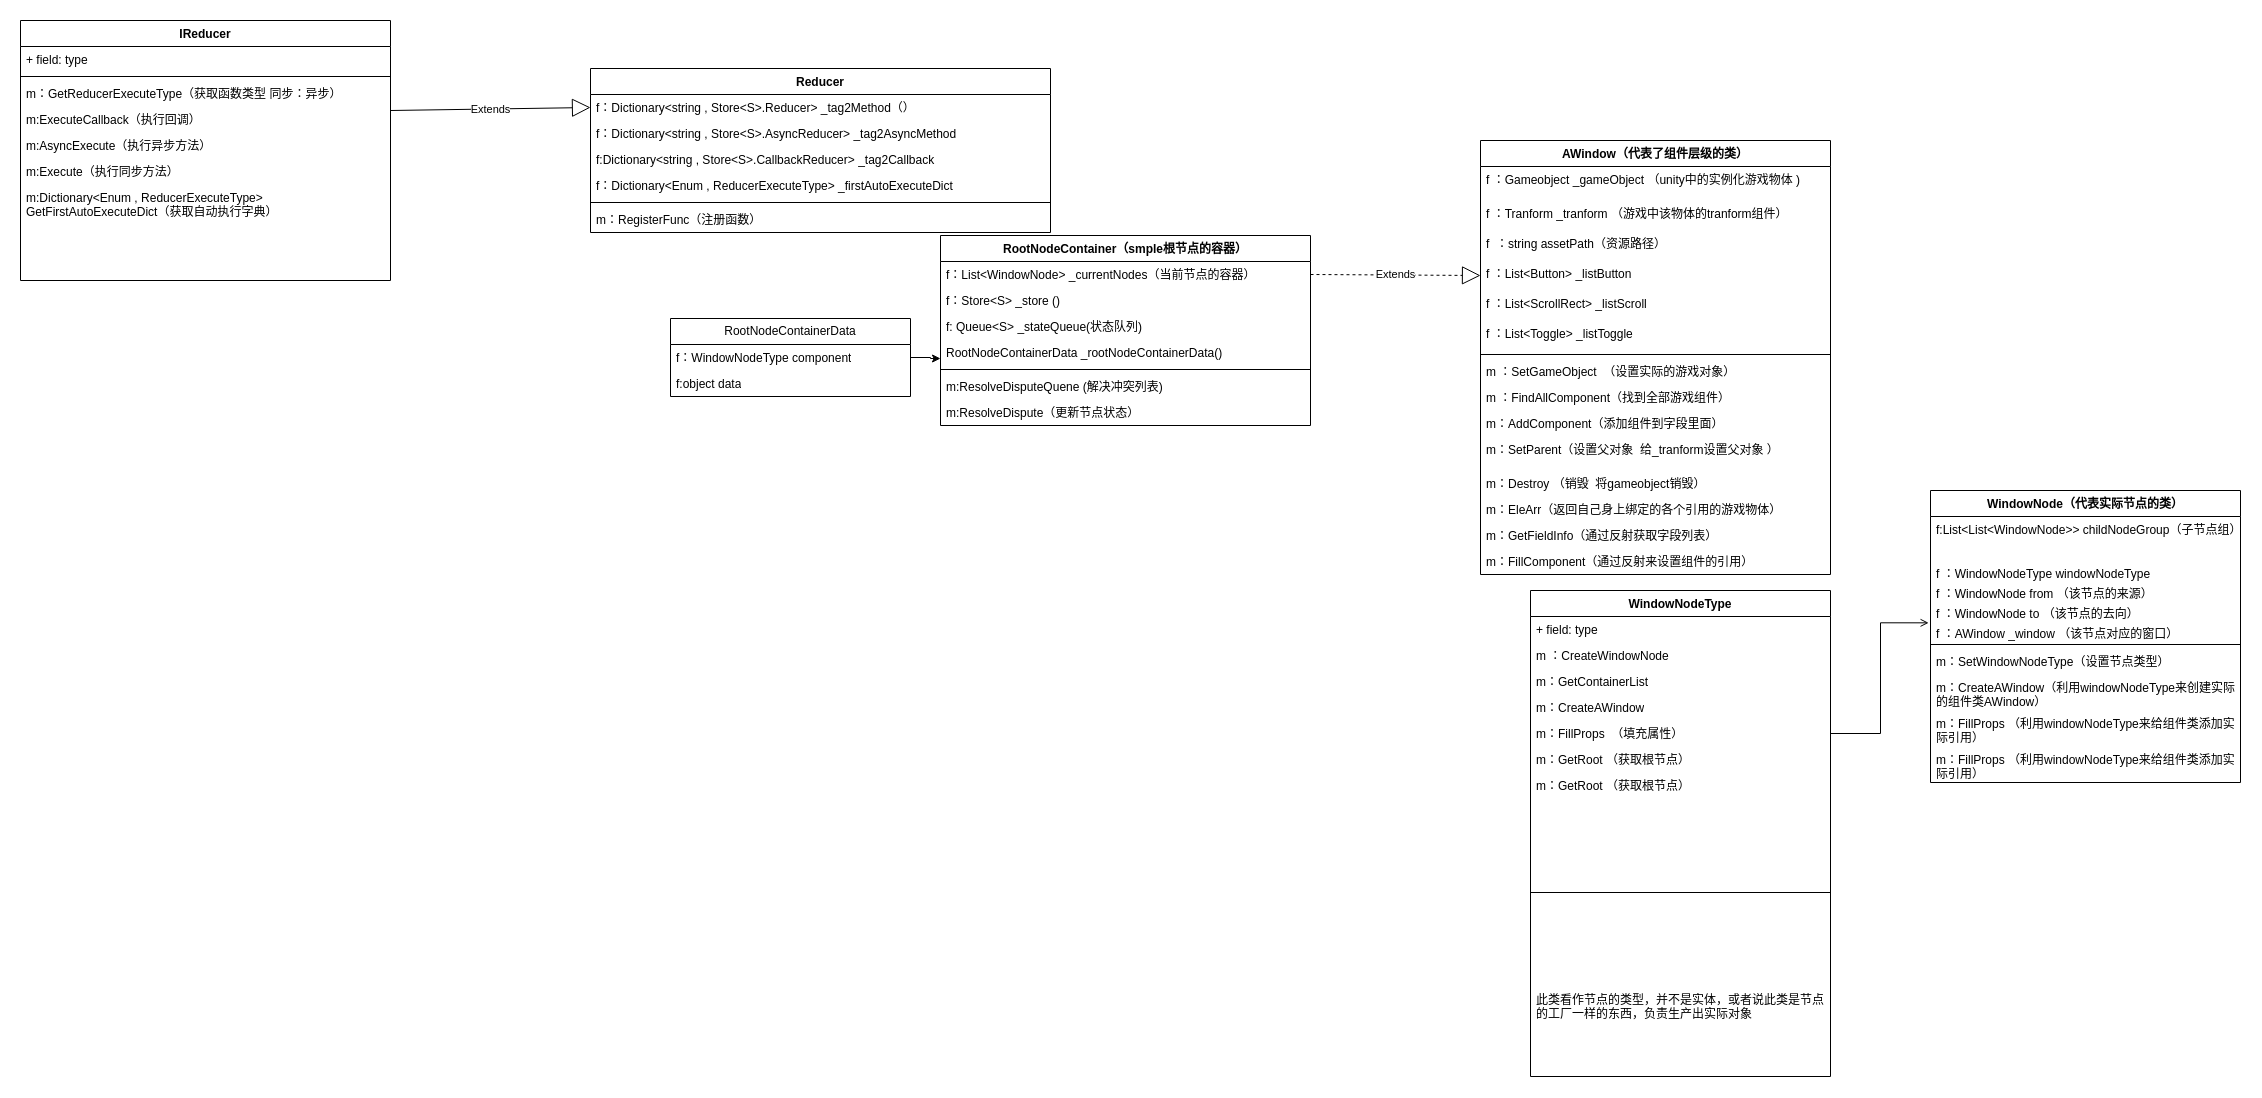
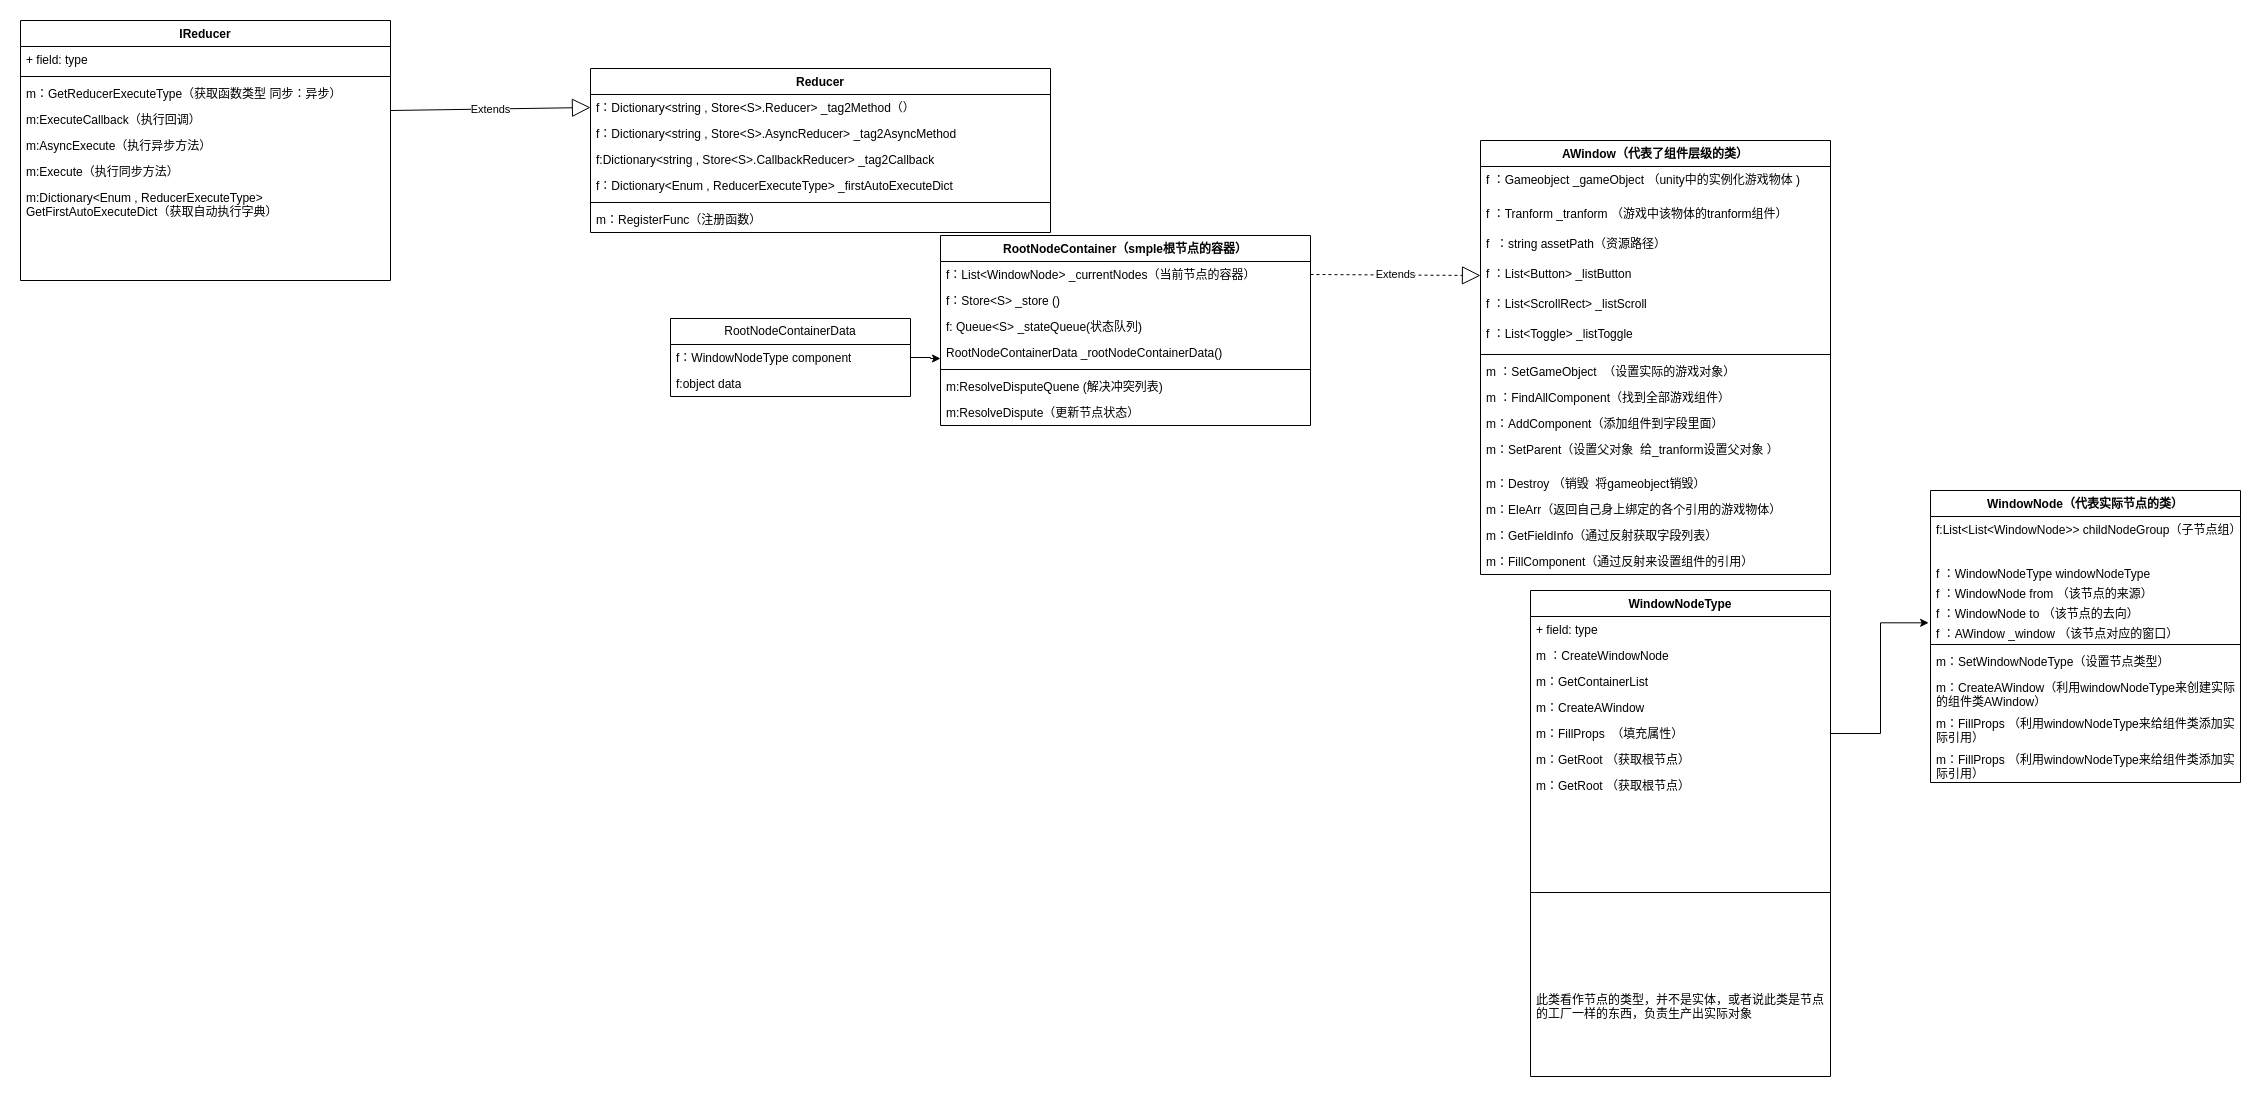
edge "m：FillProps （填充属性）" -> "f ：WindowNode to （该节点的去向）": arrowhead open -> classic
